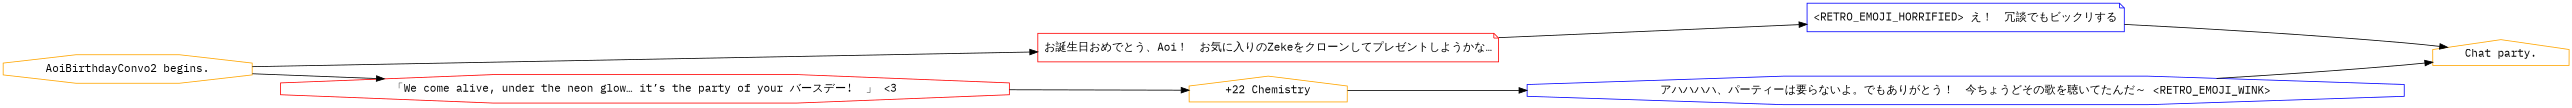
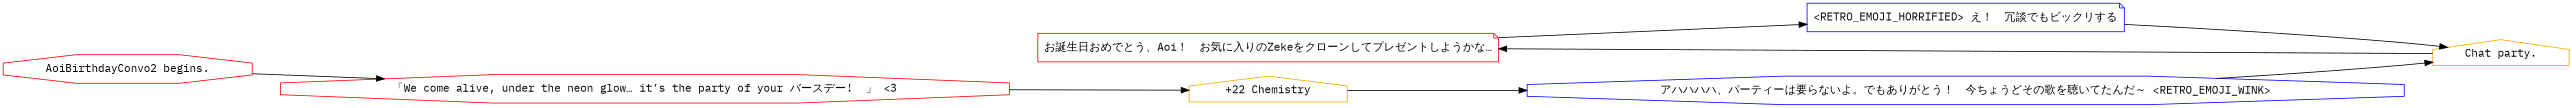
edge "AoiBirthdayConvo2 begins." -> "お誕生日おめでとう、Aoi！　お気に入りのZekeをクローンしてプレゼントしようかな…": now "Chat party." -> "お誕生日おめでとう、Aoi！　お気に入りのZekeをクローンしてプレゼントしようかな…"
node "AoiBirthdayConvo2 begins.": color orange -> red
